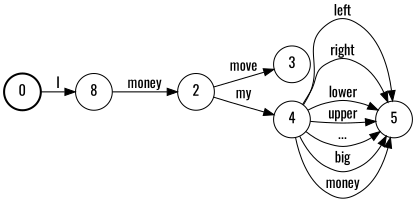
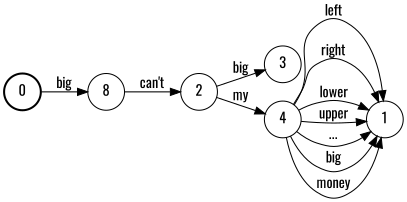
edge "2" -> "3": label "move" -> "big"
edge "0" -> "8": label "I" -> "big"
edge "8" -> "2": label "money" -> "can't"
node "5": label "5" -> "1"
